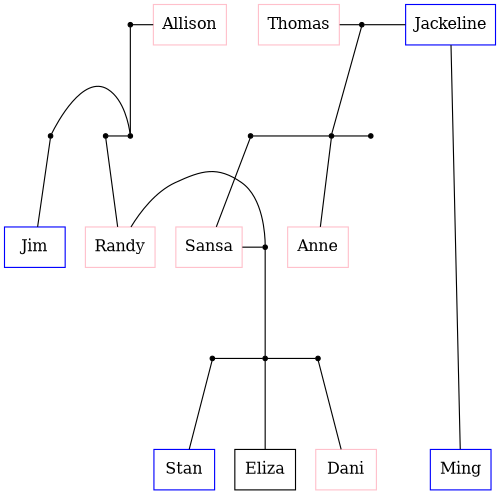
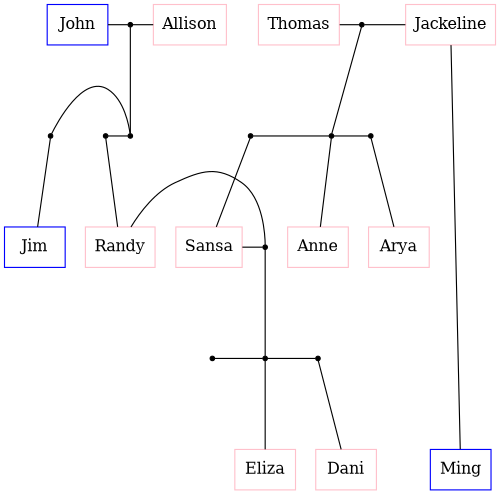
node "John": added
node "Jackeline": color blue -> pink
node "Arya": added
node "Stan": removed
node "Eliza": color black -> pink
